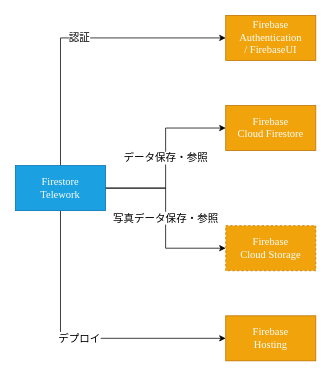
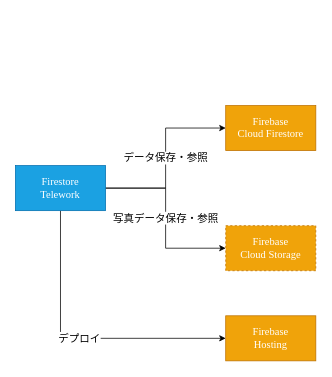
node "FirebaseAuthentication/ FirebaseUI": removed
edge "FirestoreTelework" -> "FirebaseAuthentication/ FirebaseUI": removed, label "認証"
